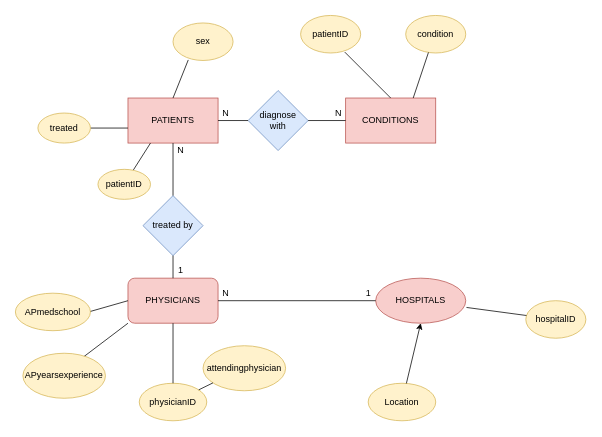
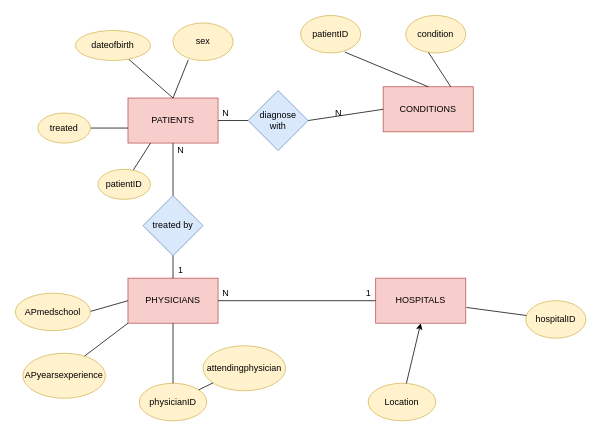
node "dateofbirth": added
edge "dateofbirth" -- "PATIENTS": added
node "CONDITIONS": moved (390, 120) -> (428, 109)
node "PHYSICIANS": shape rounded rectangle -> rectangle
node "HOSPITALS": shape ellipse -> rectangle
